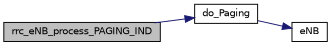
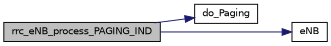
edge "do_Paging" -> "eNB": now "rrc_eNB_process_PAGING_IND" -> "eNB"
